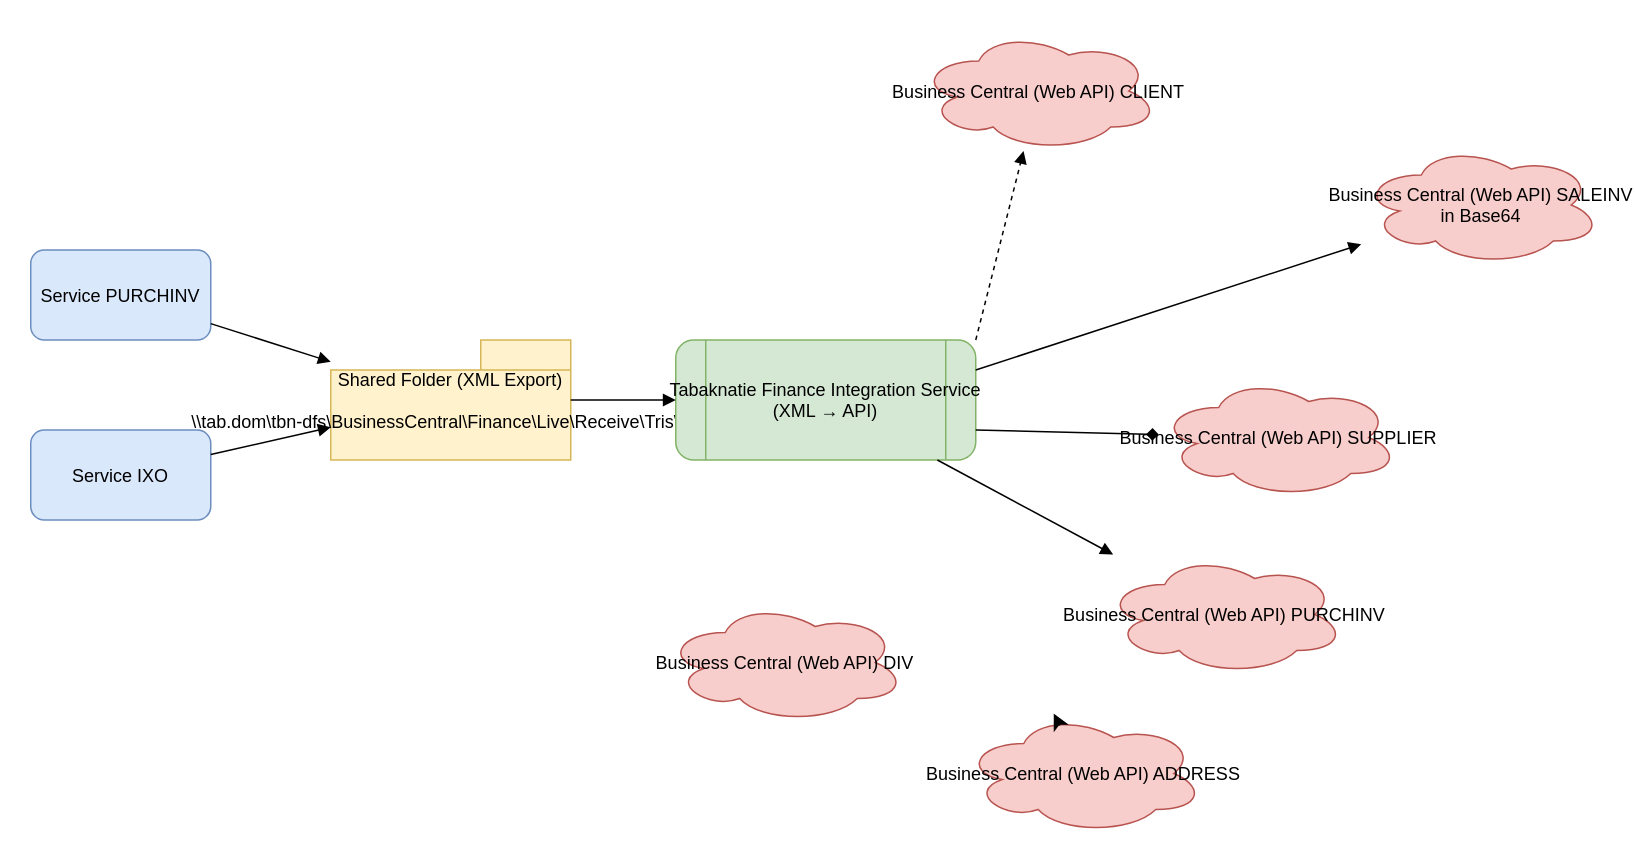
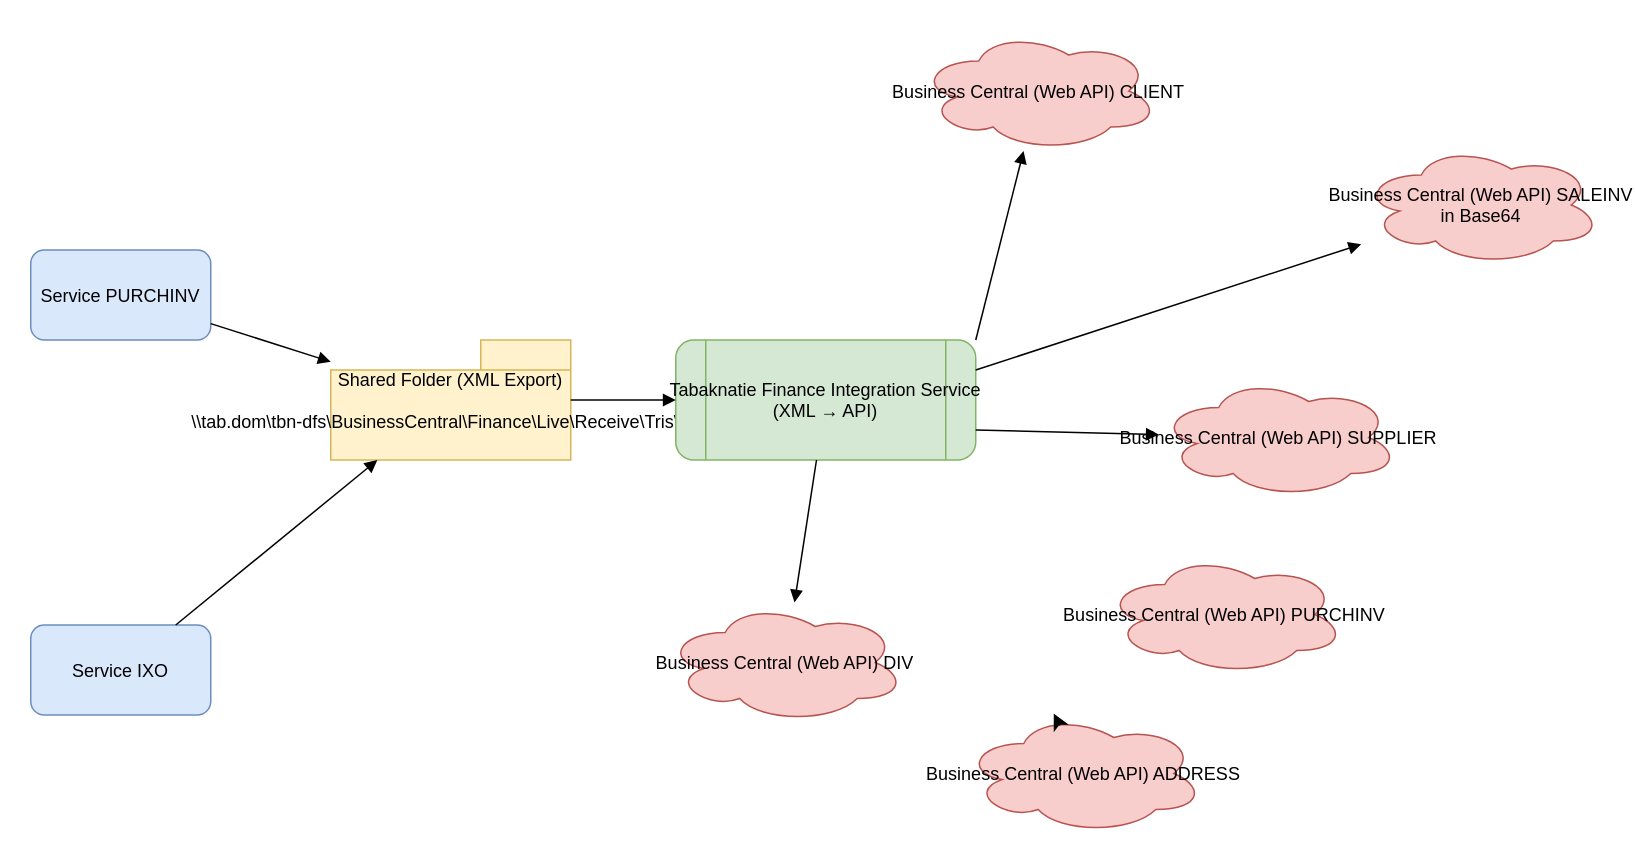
edge "Tabaknatie Finance Integration Service (XML → API)" -> "Business Central (Web API) CLIENT": style dashed -> solid
edge "Tabaknatie Finance Integration Service (XML → API)" -> "Business Central (Web API) SUPPLIER": arrowhead diamond -> block
node "Service IXO": moved (121, 475) -> (121, 670)
edge "Tabaknatie Finance Integration Service (XML → API)" -> "Business Central (Web API) PURCHINV": now "Tabaknatie Finance Integration Service (XML → API)" -> "Business Central (Web API) DIV"
